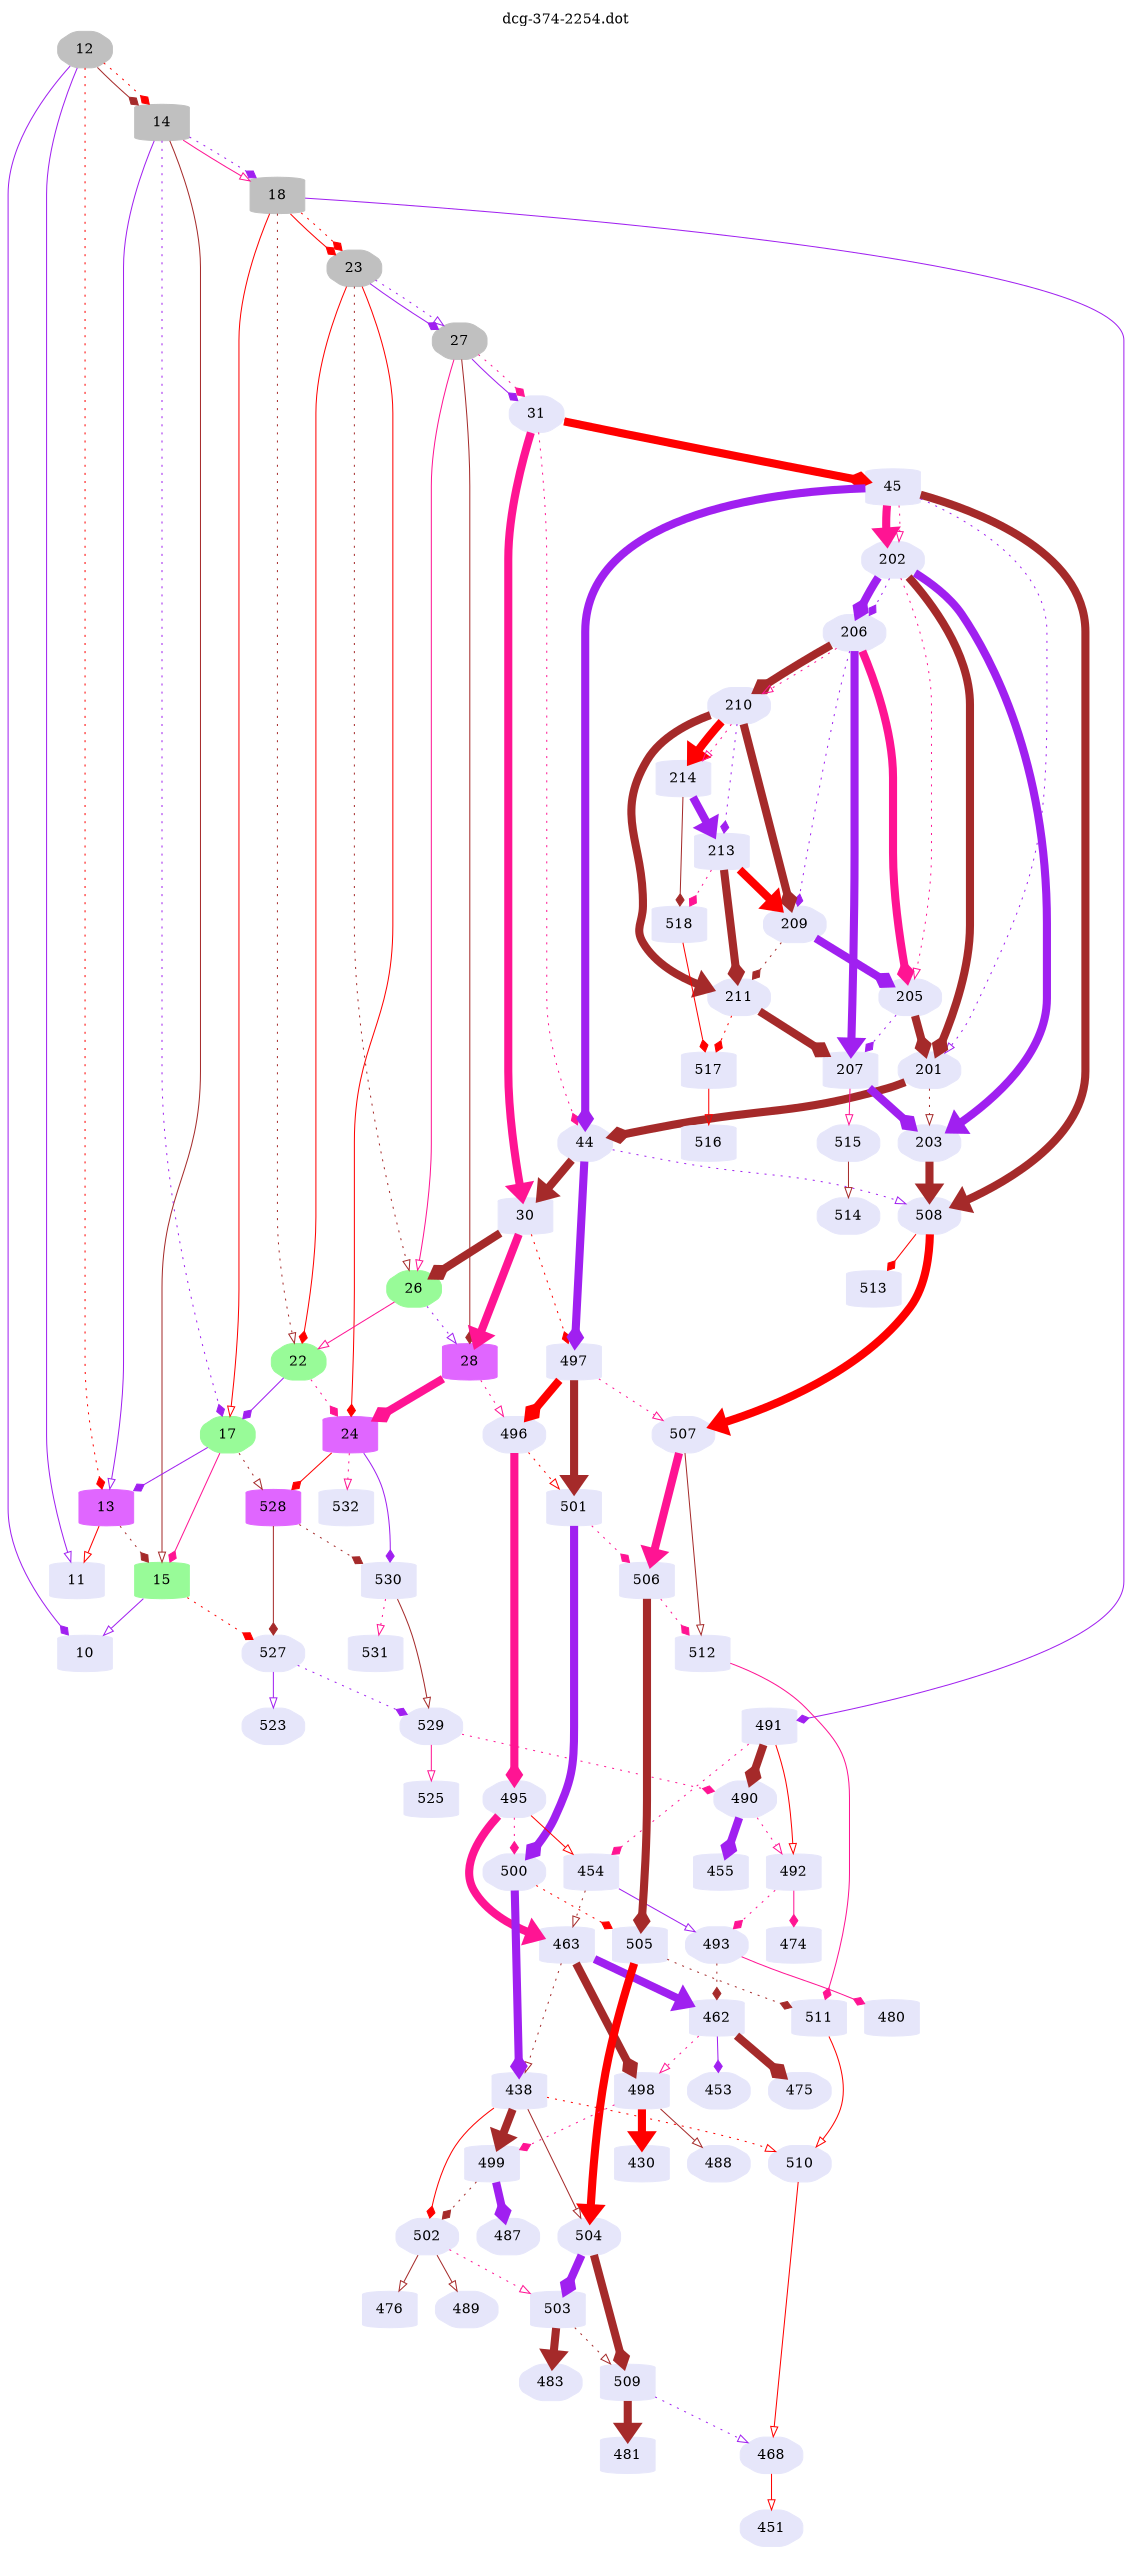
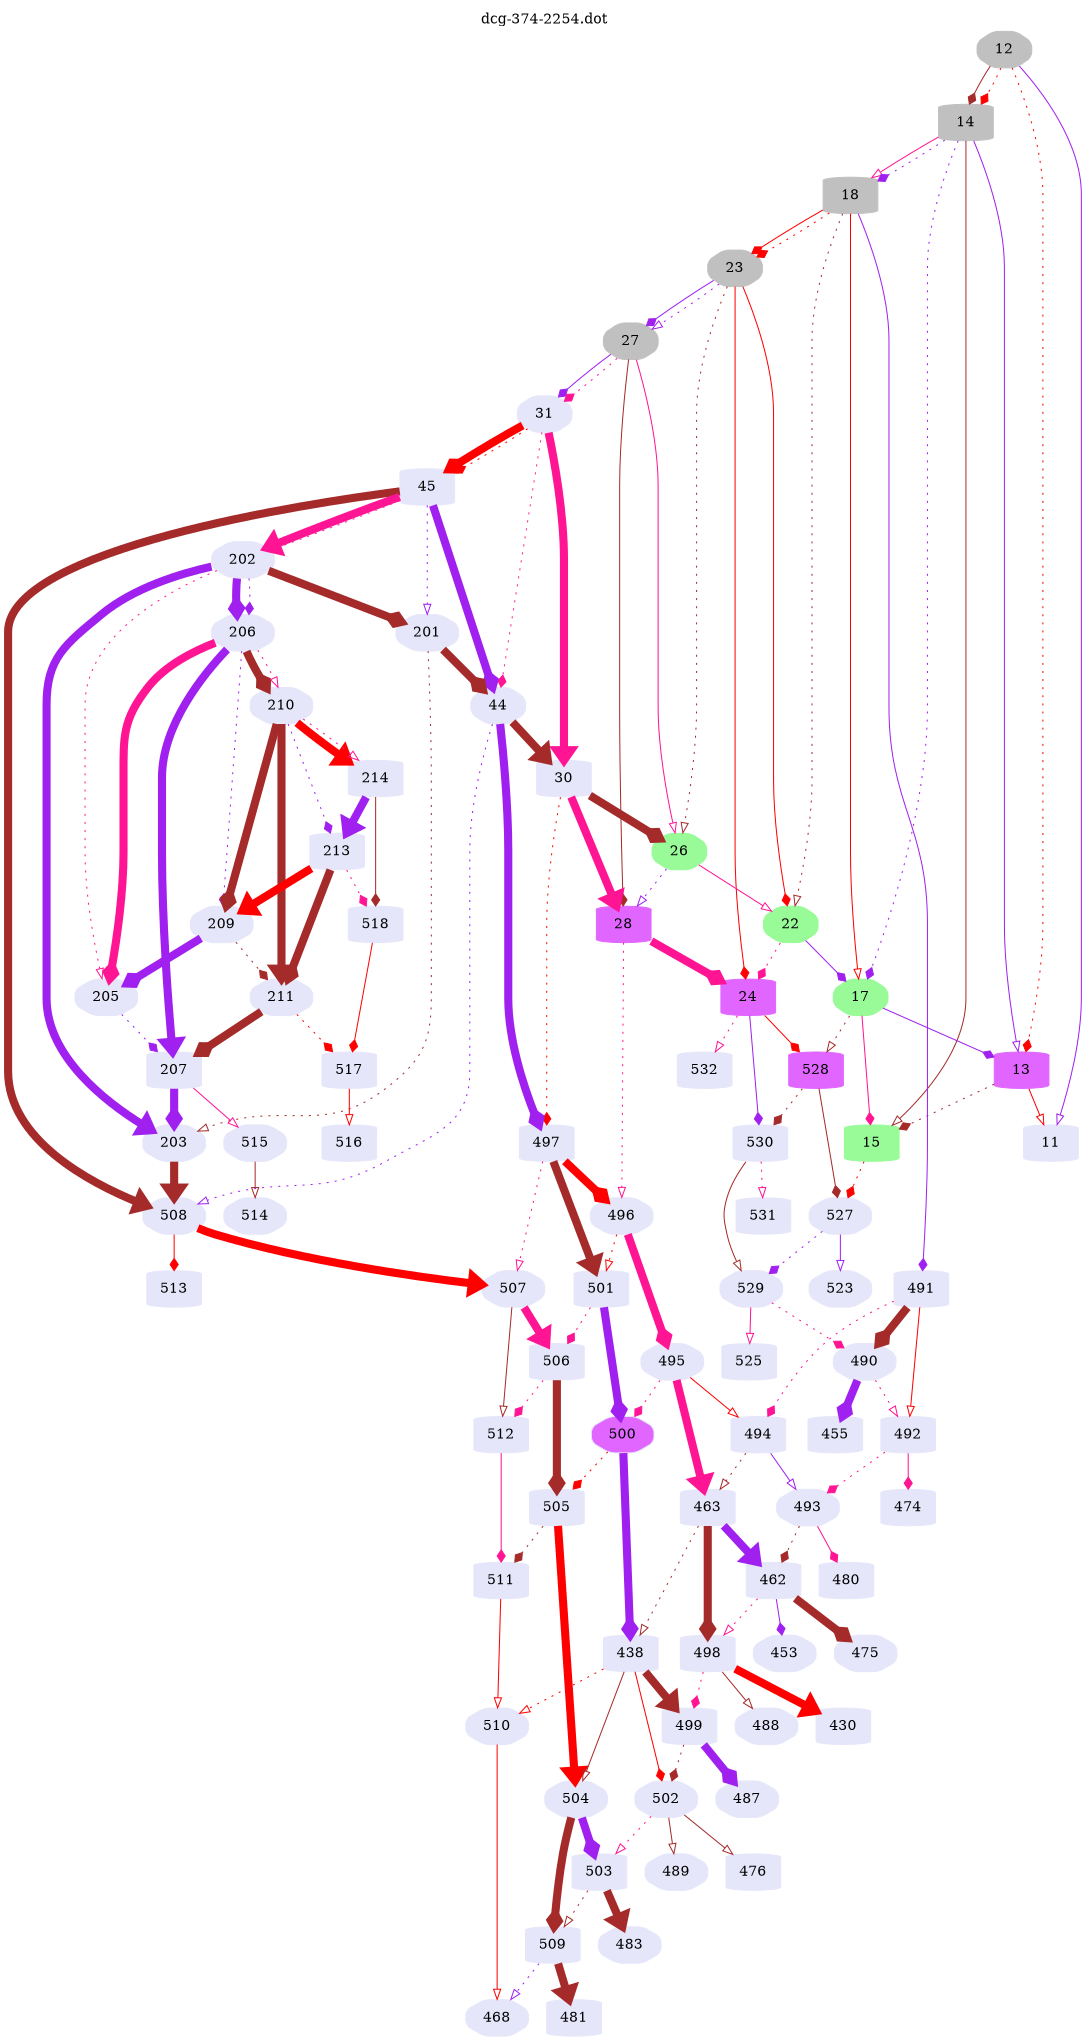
edge "205" -> "201": removed
node "10": removed
node "500": fillcolor lavender -> mediumorchid1
node "454": label "454" -> "494"
node "451": removed
